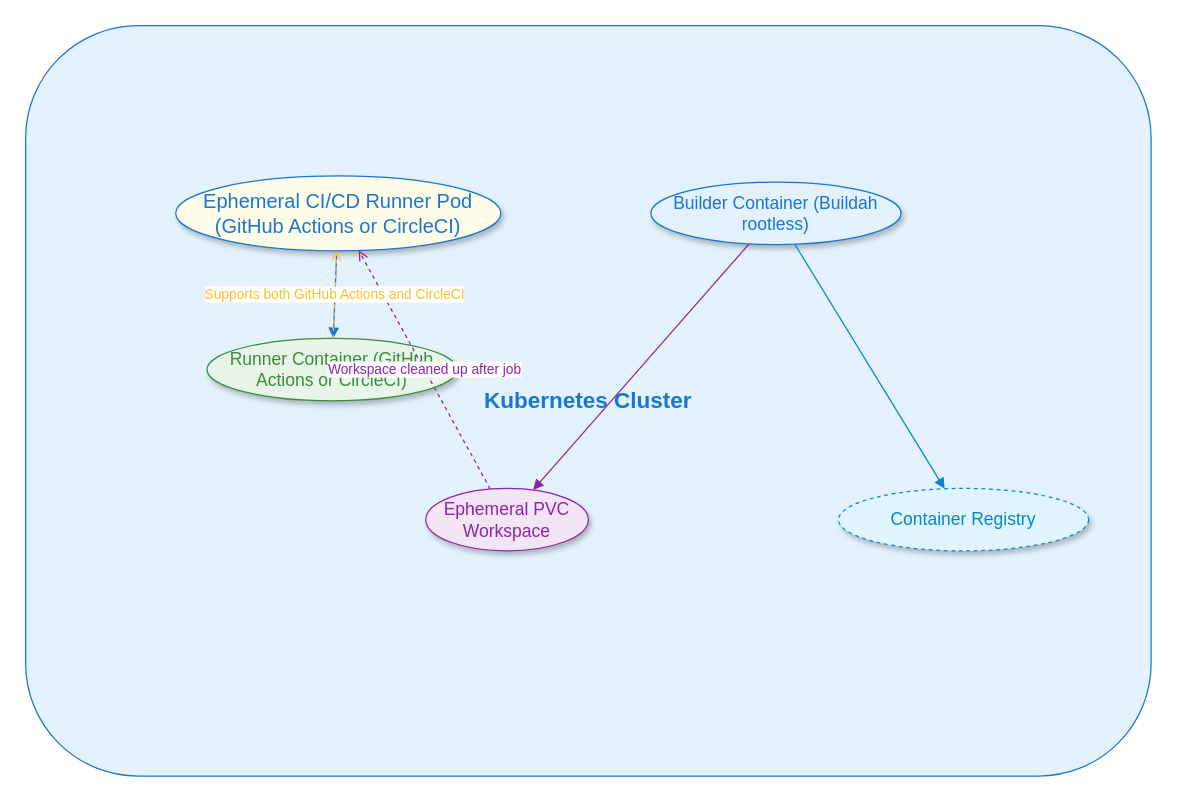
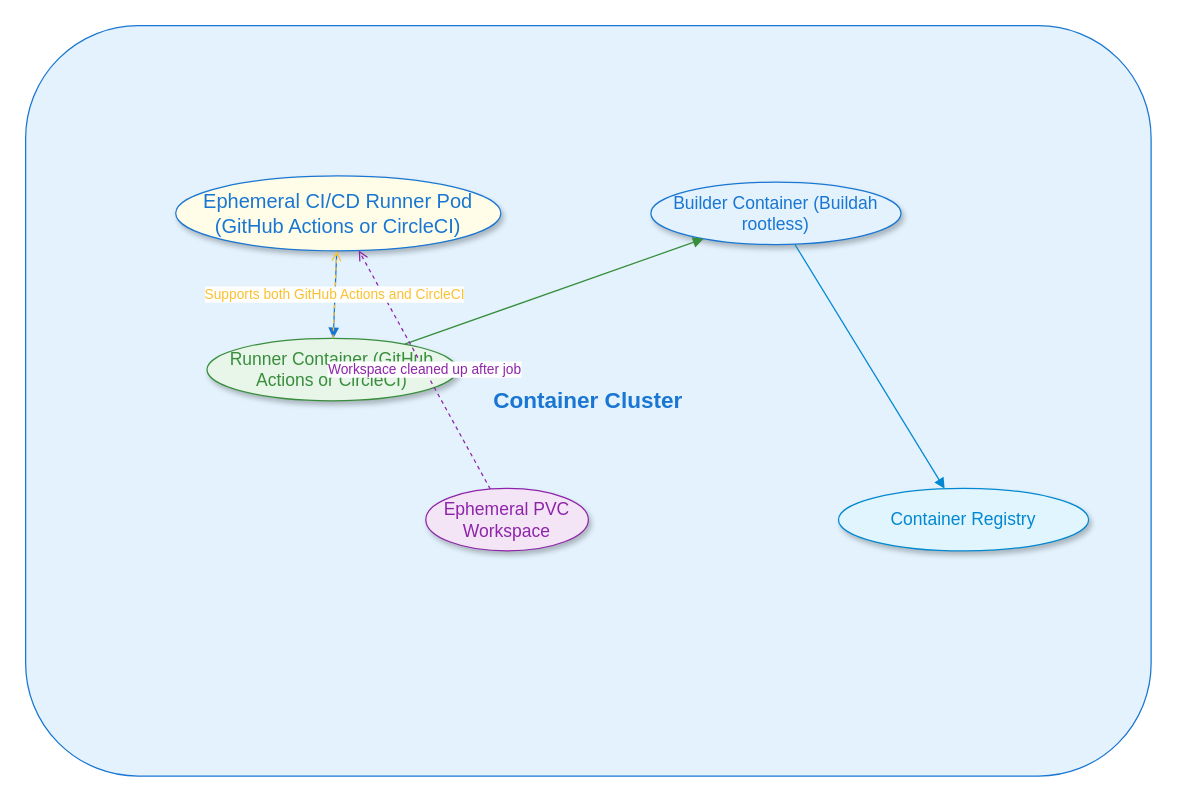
edge "Runner Container (GitHub Actions or CircleCI)" -> "Builder Container (Buildah rootless)": added
edge "Builder Container (Buildah rootless)" -> "Ephemeral PVC Workspace": removed
node "Kubernetes Cluster": label "Kubernetes Cluster" -> "Container Cluster"
node "Container Registry": style dashed -> solid
